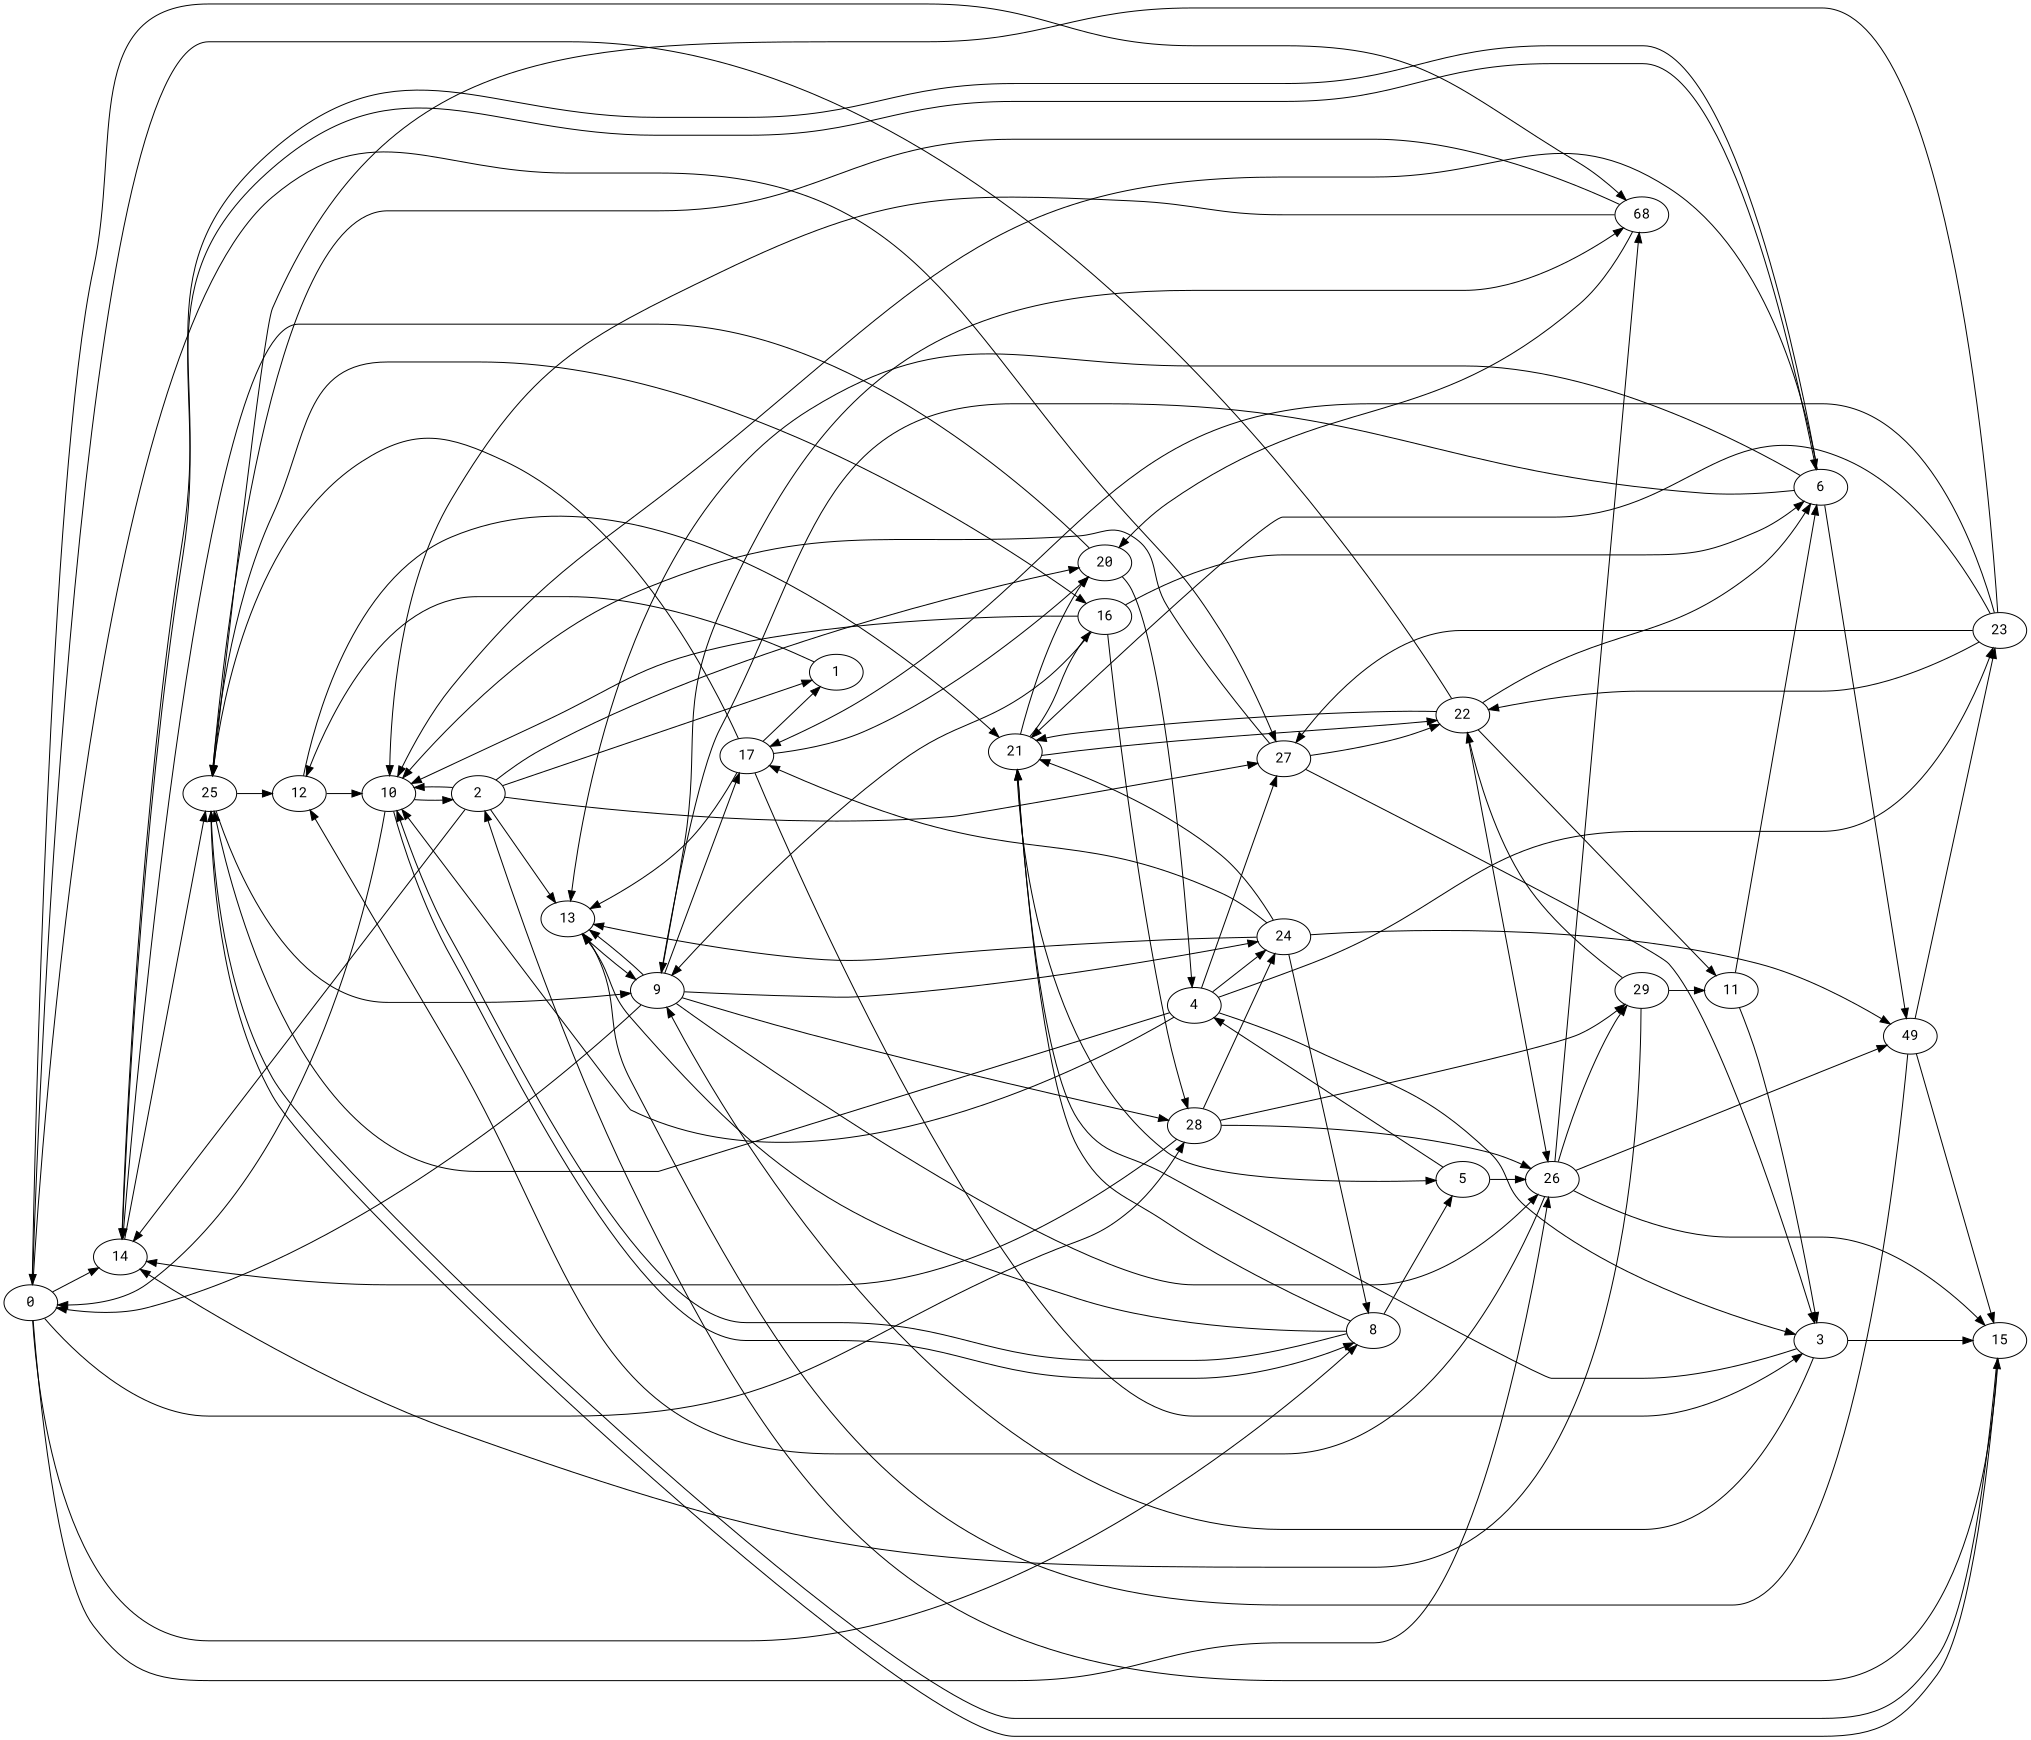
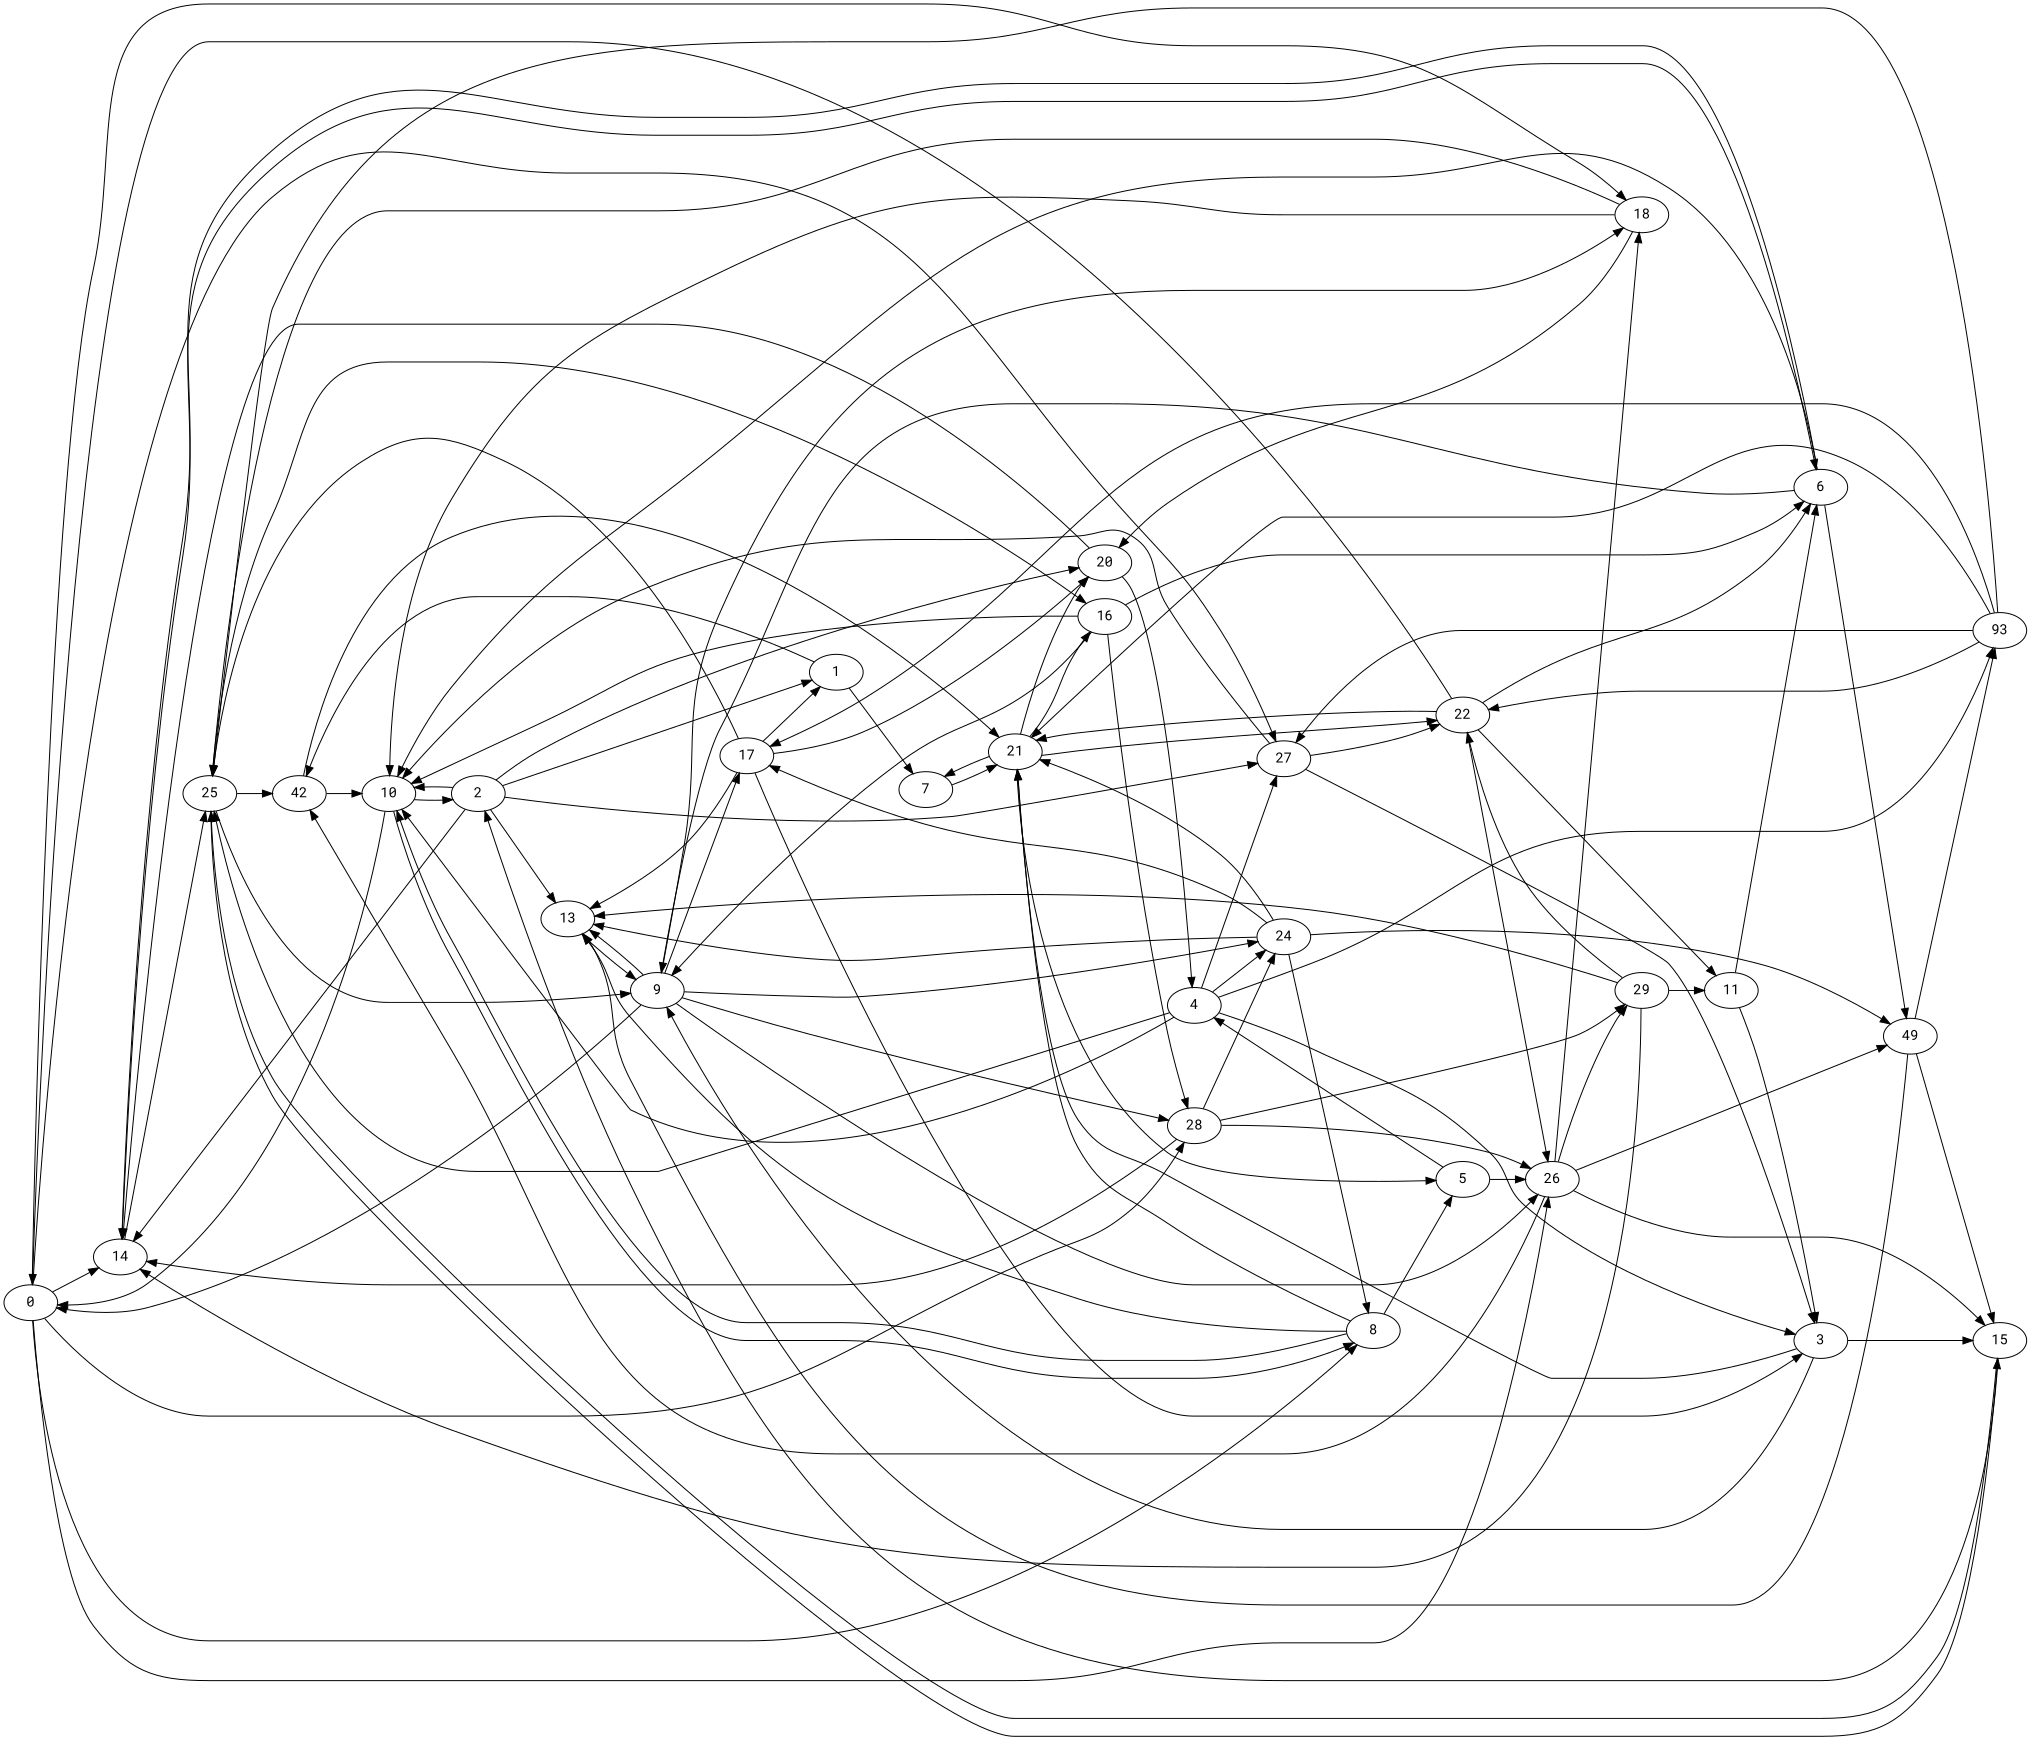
node "68": label "68" -> "18"
edge "6" -> "13": now "29" -> "13"
node "23": label "23" -> "93"
node "7": added
node "12": label "12" -> "42"
